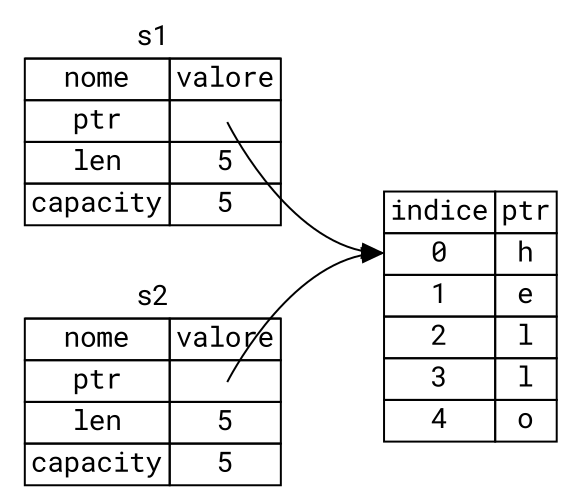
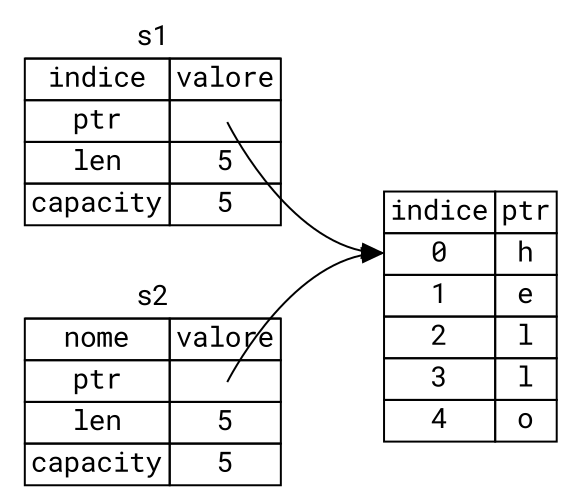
node "s1": text "nome" -> "indice"
